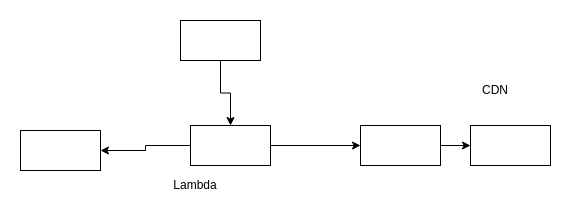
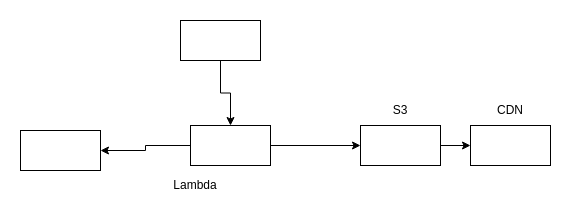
node "CDN": moved (496, 91) -> (511, 111)
node "S3": added
